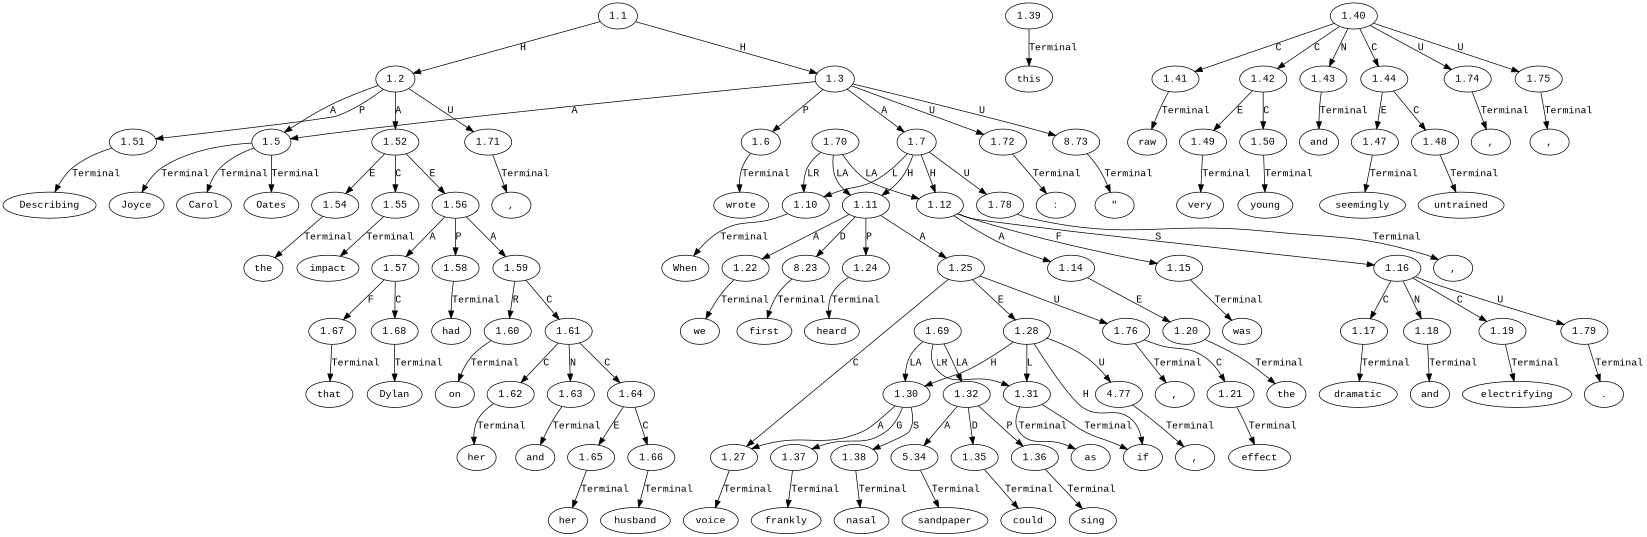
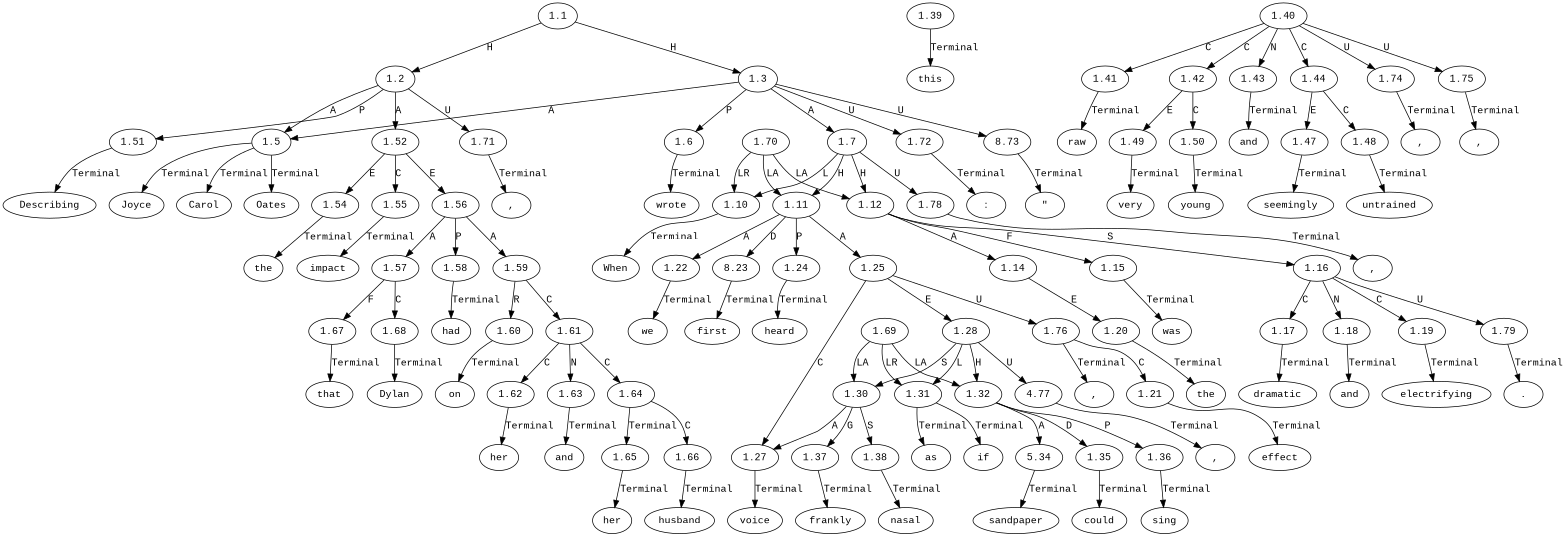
edge "1.28" -> "1.30": label "H" -> "S"
edge "1.28" -> "if": now "1.28" -> "1.32"
edge "1.64" -> "1.65": label "E" -> "Terminal"
